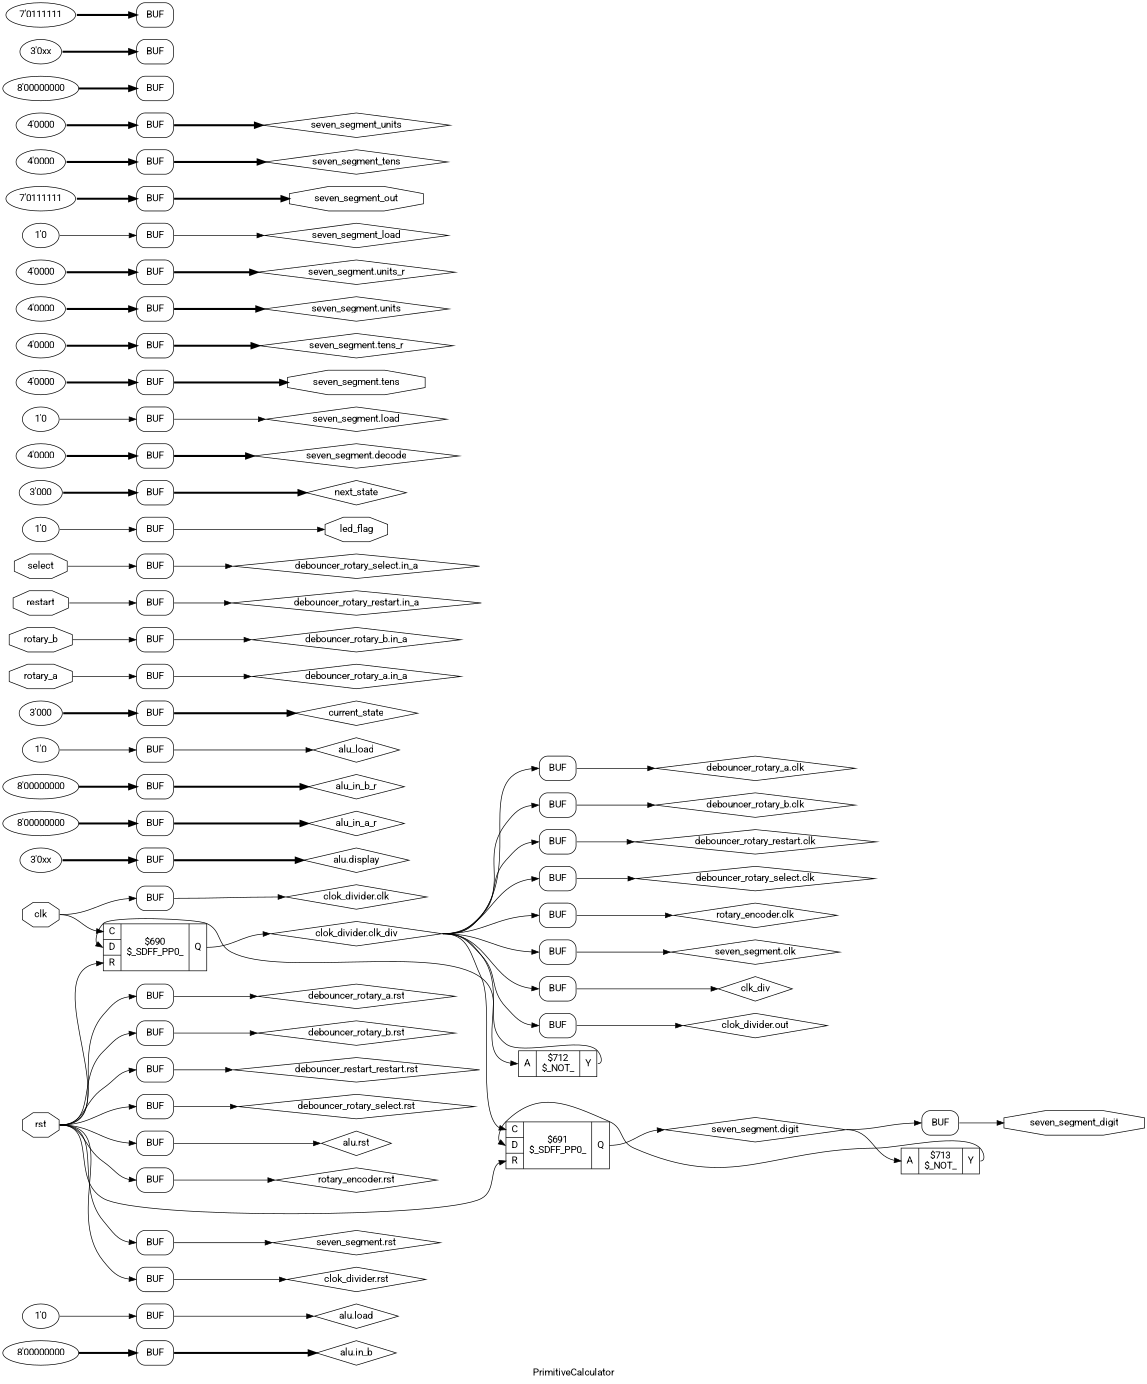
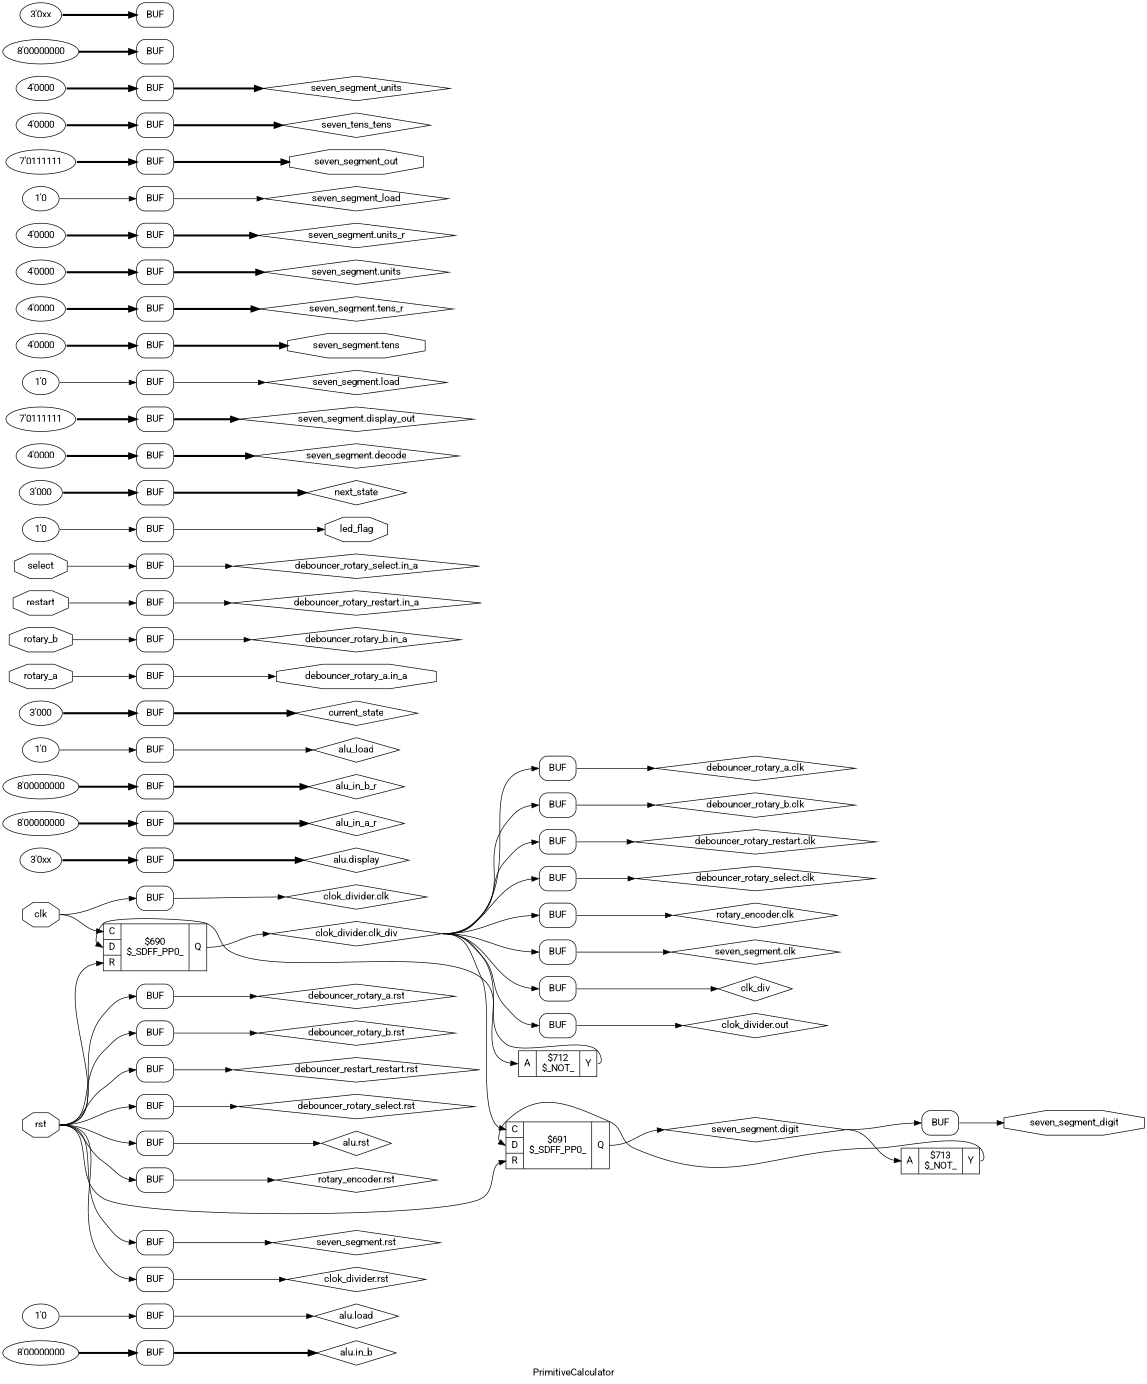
node "seven_segment_tens": label "seven_segment_tens" -> "seven_tens_tens"
node "seven_segment.display_out": added
node "debouncer_rotary_a.in_a": shape diamond -> octagon
